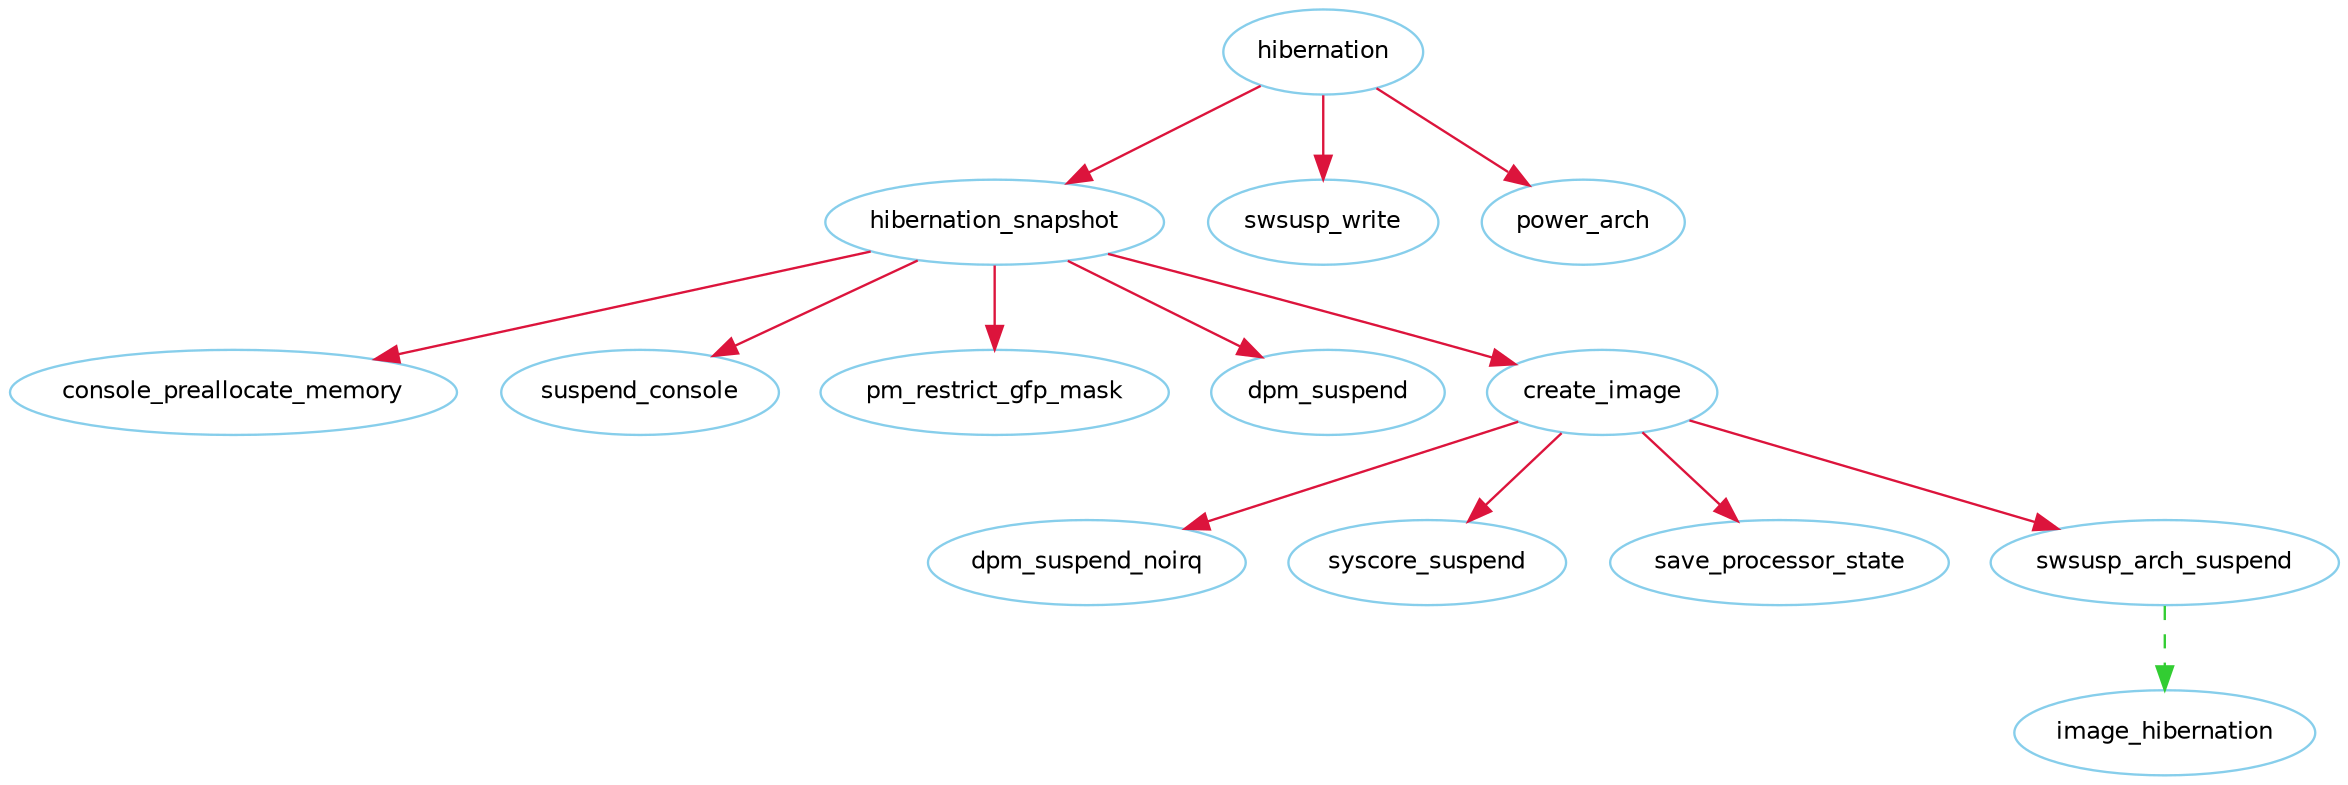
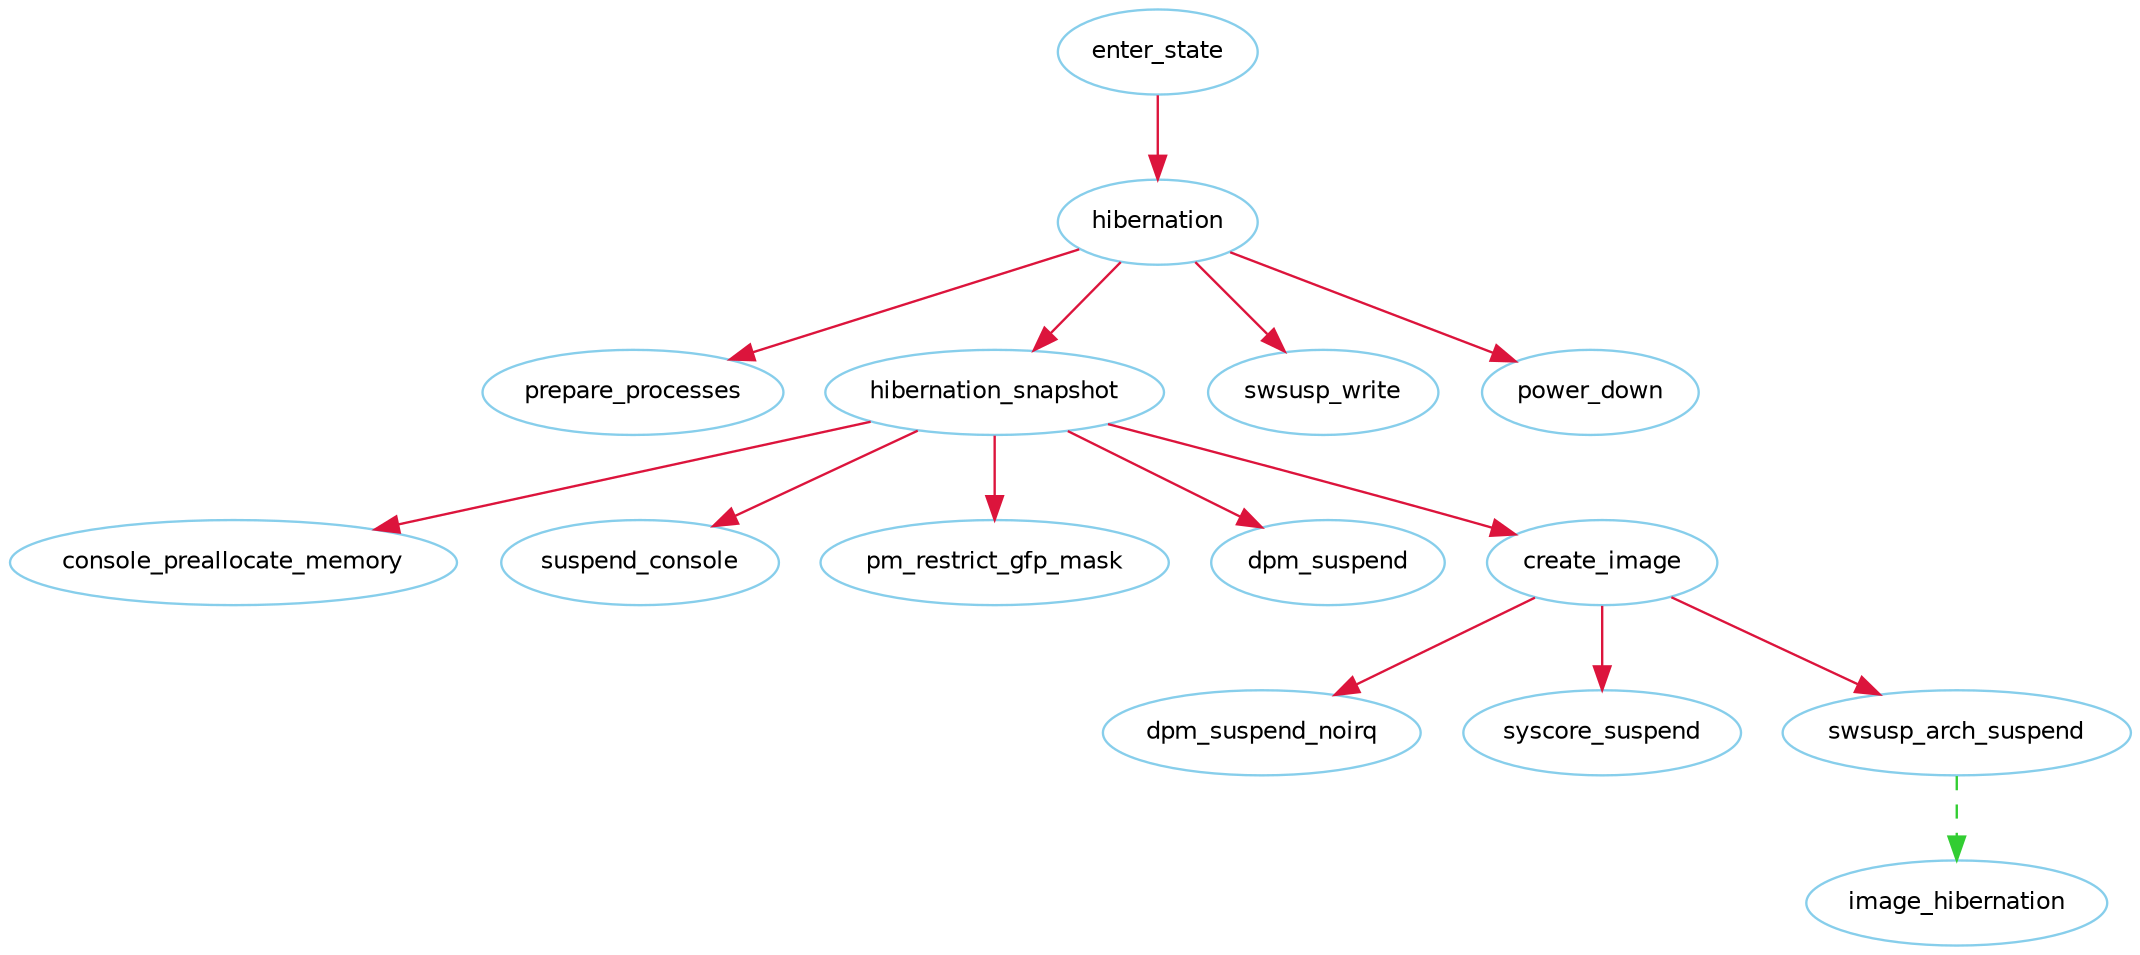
node "enter_state": added
node "power_arch": label "power_arch" -> "power_down"
node "prepare_processes": added
node "save_processor_state": removed
